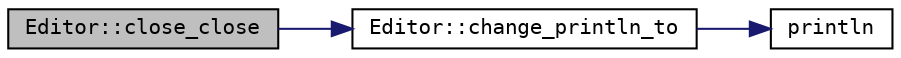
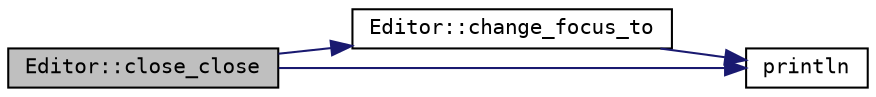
node "Editor::change_println_to": label "Editor::change_println_to" -> "Editor::change_focus_to"
edge "Editor::close_close" -> "println": added
